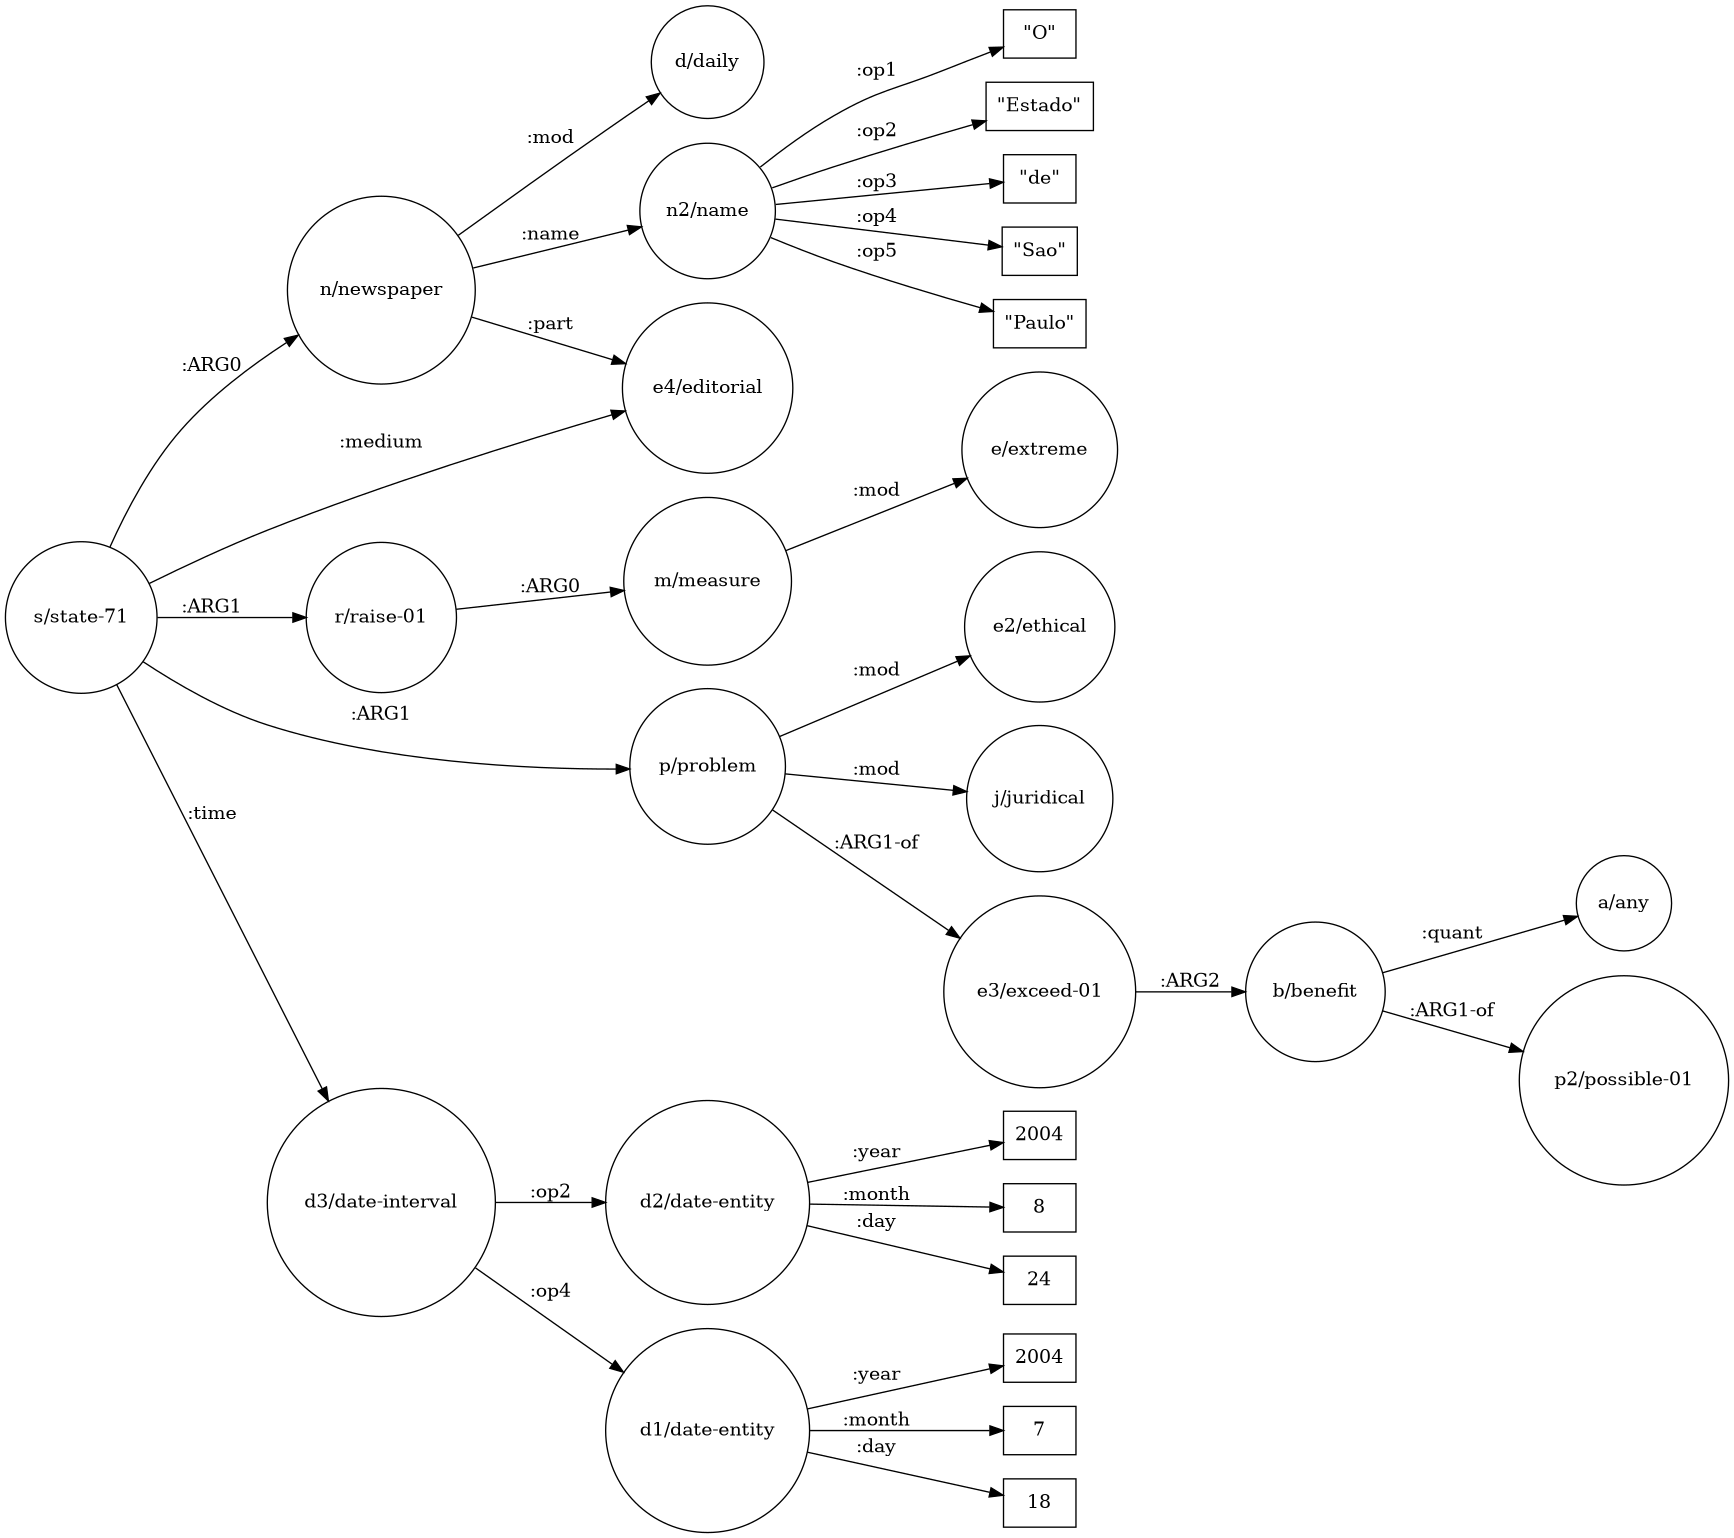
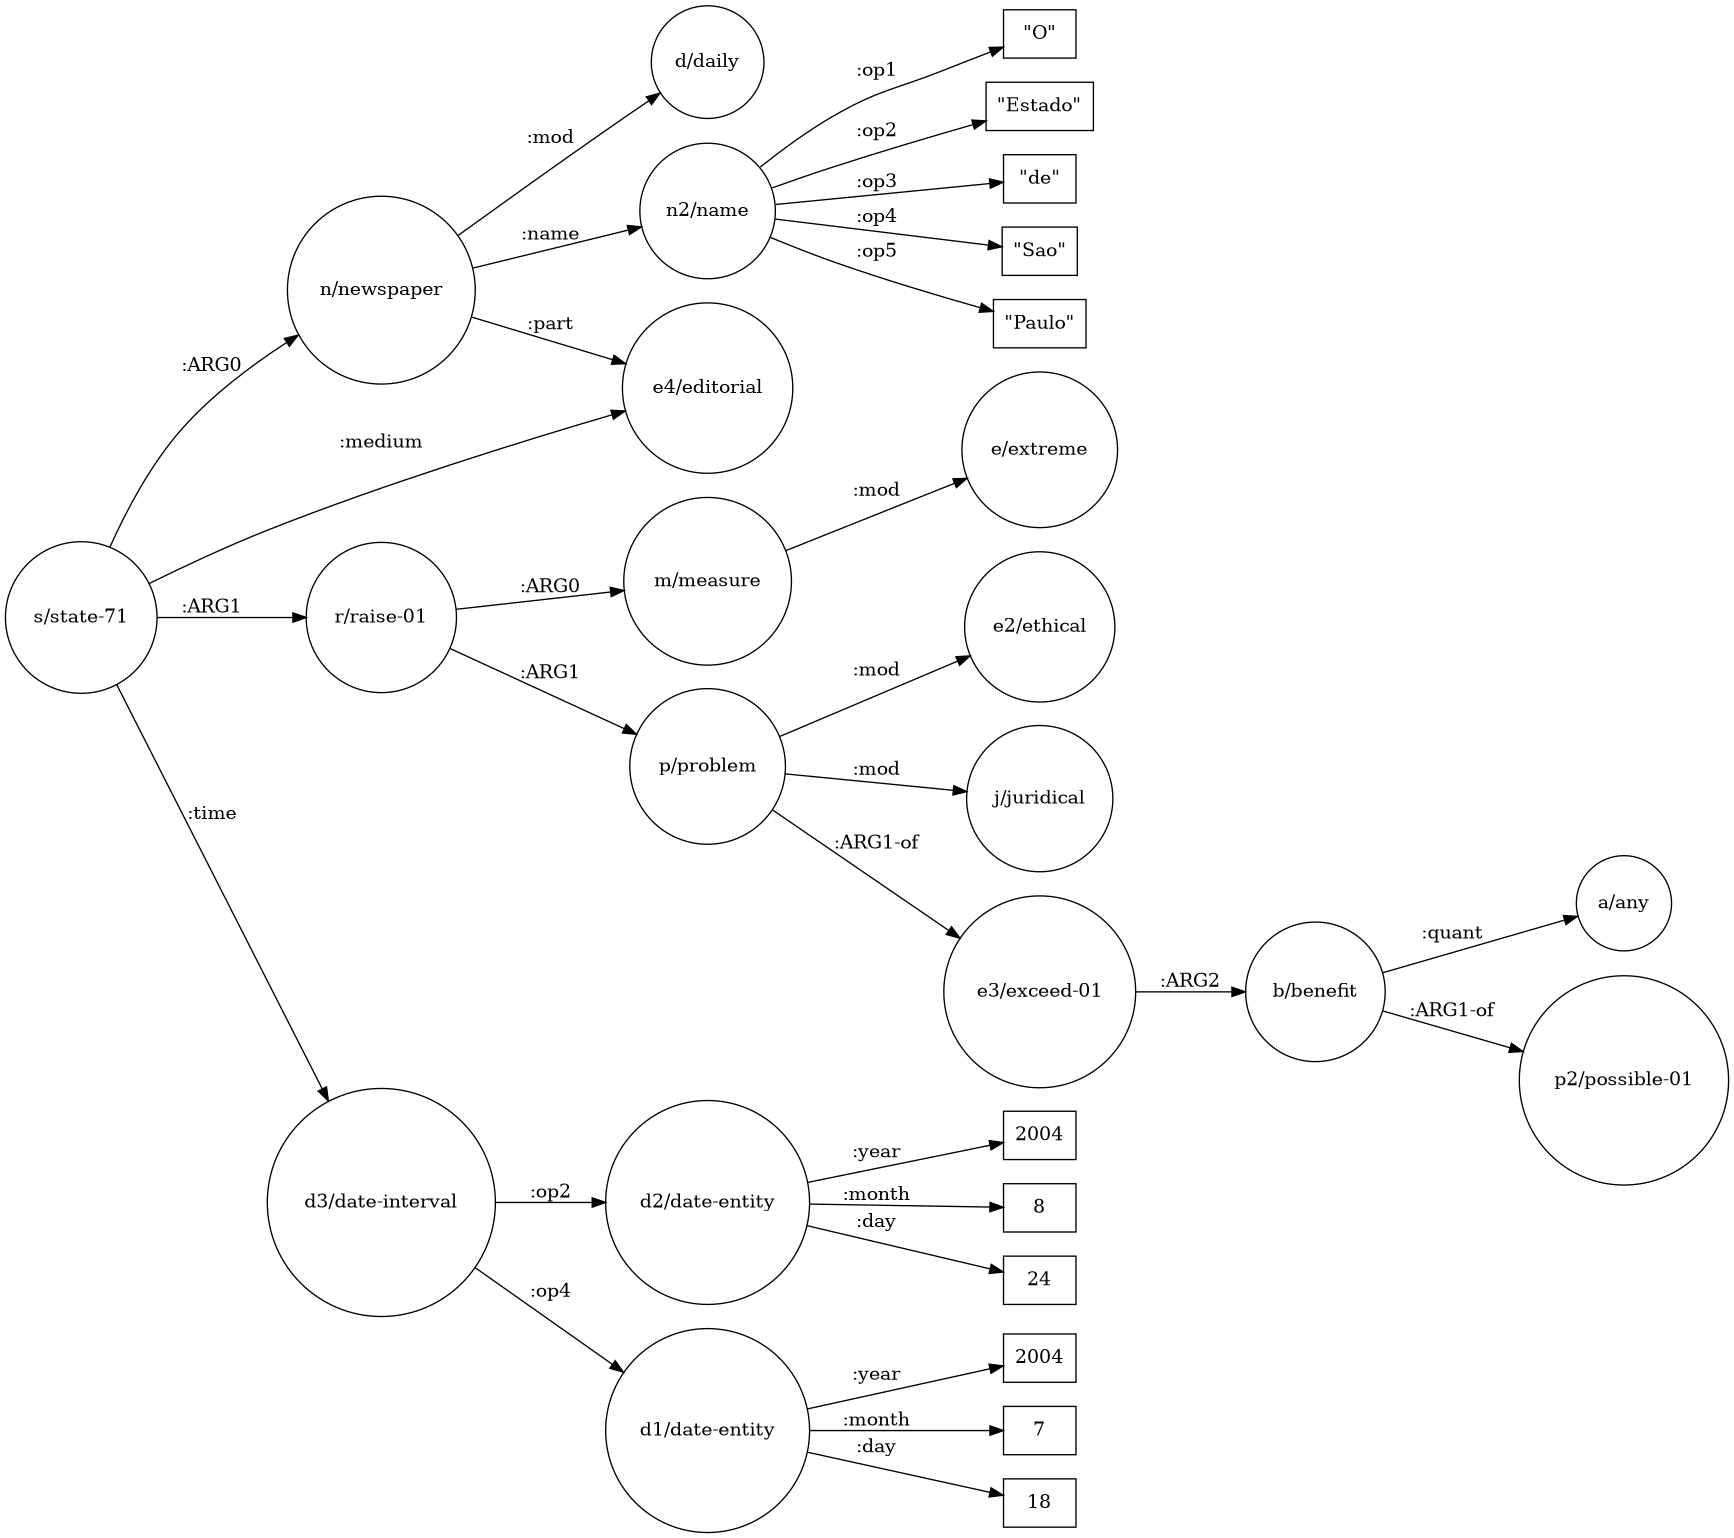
edge "s/state-71" -> "p/problem": now "r/raise-01" -> "p/problem"
